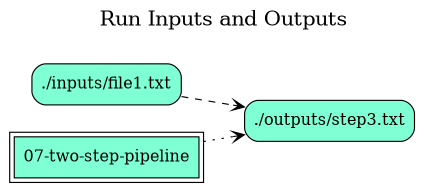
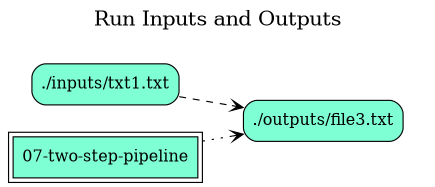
node "./inputs/file1.txt": label "./inputs/file1.txt" -> "./inputs/txt1.txt"
node "./outputs/step3.txt": label "./outputs/step3.txt" -> "./outputs/file3.txt"
